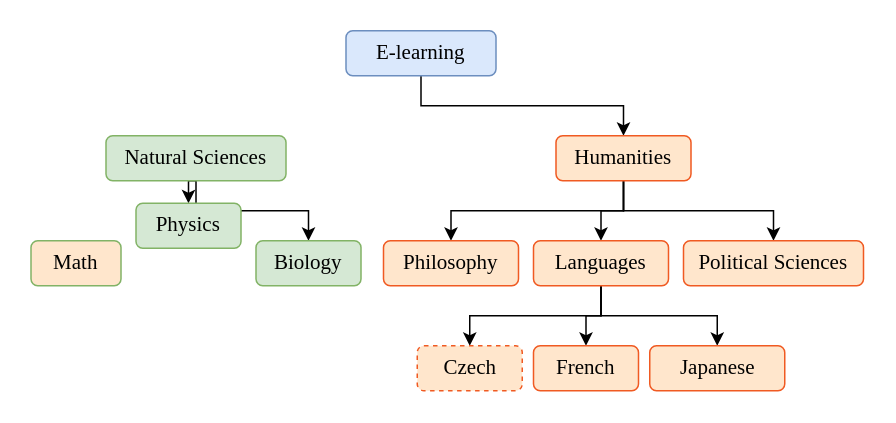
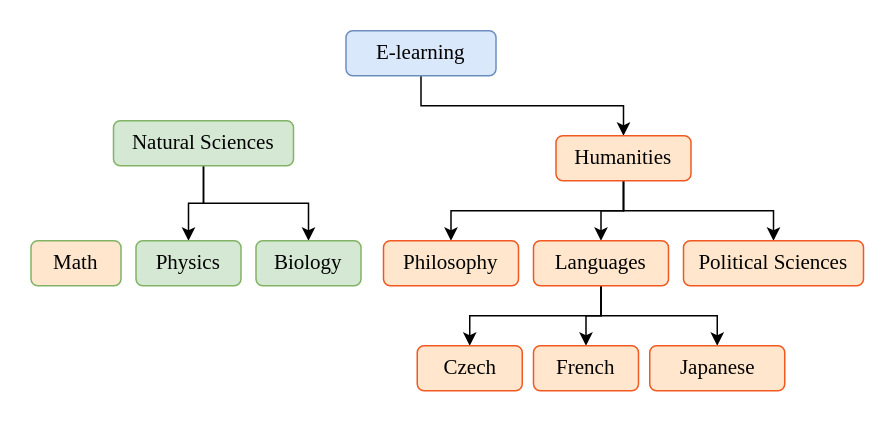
node "Natural Sciences": moved (196, 158) -> (203, 143)
node "Physics": moved (188, 226) -> (188, 263)
node "Czech": style dashed -> solid
